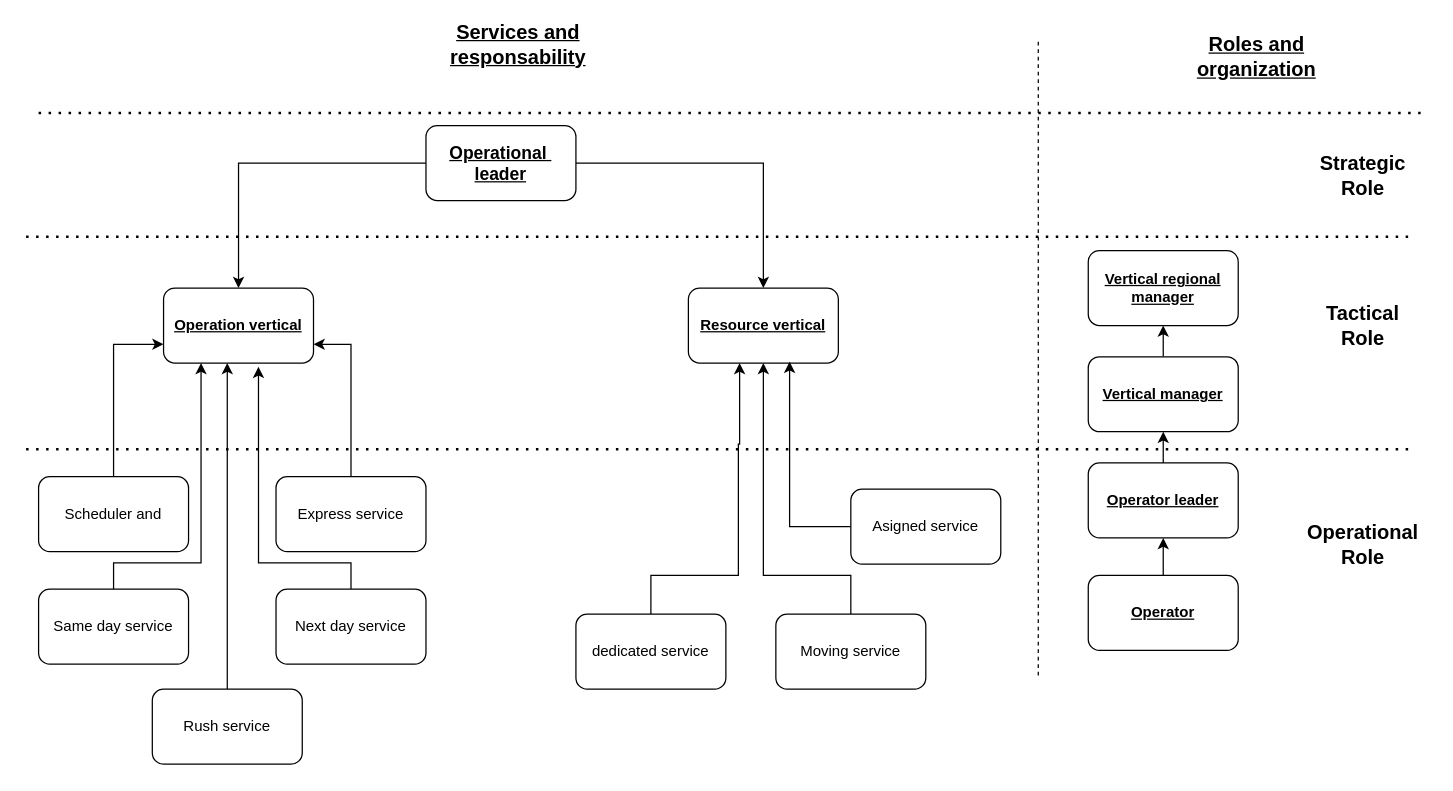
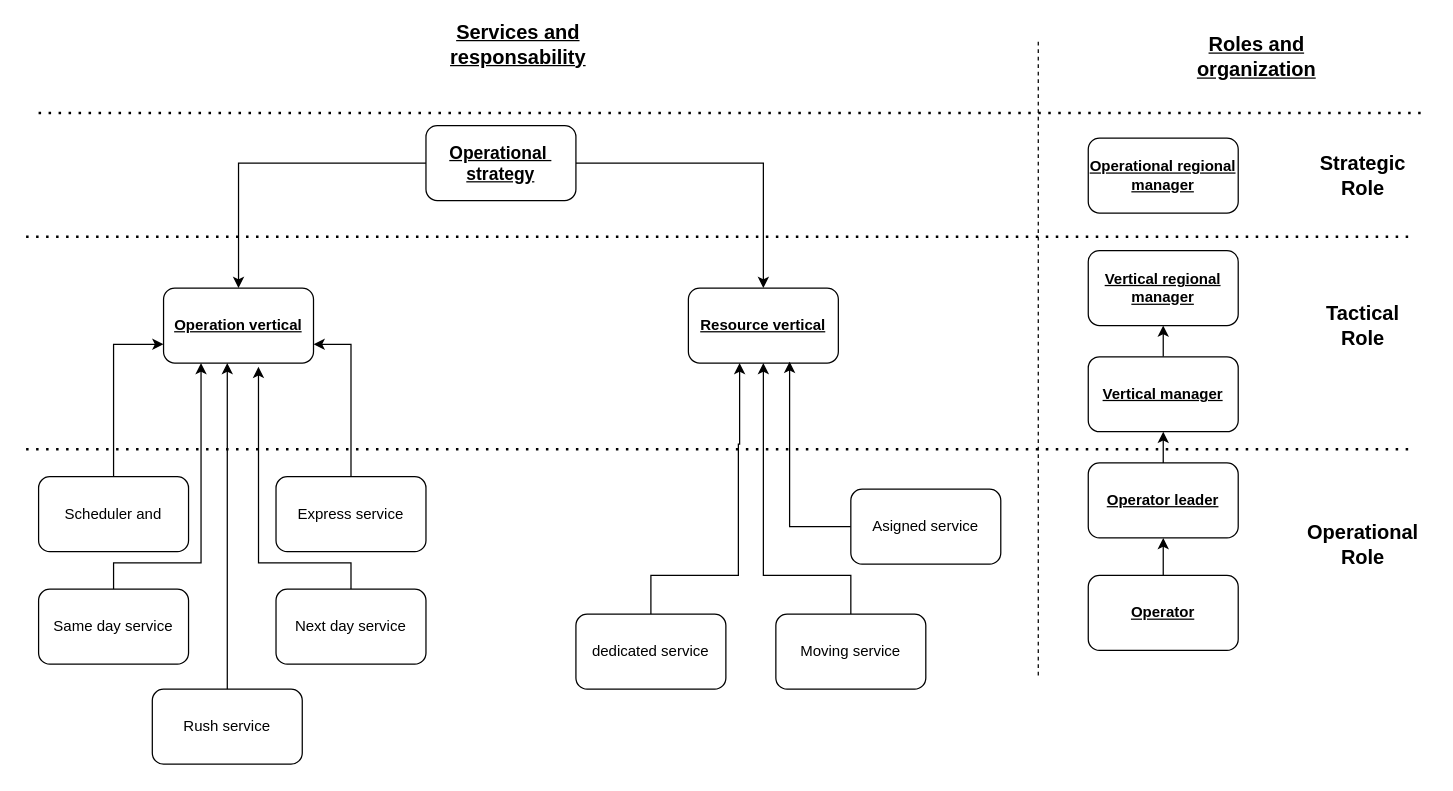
node "Operational leader": label "Operational leader" -> "Operational strategy"
node "Operational regional manager": added
